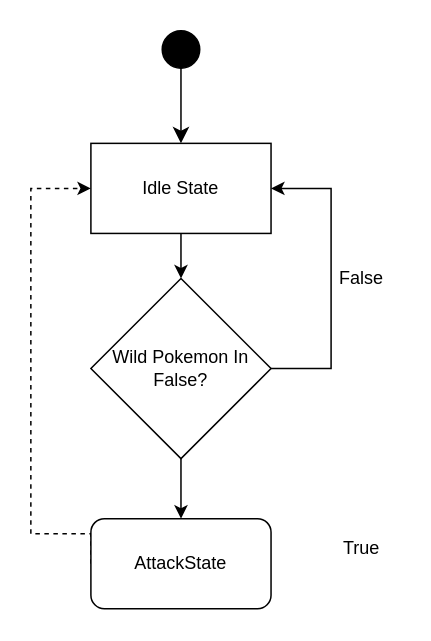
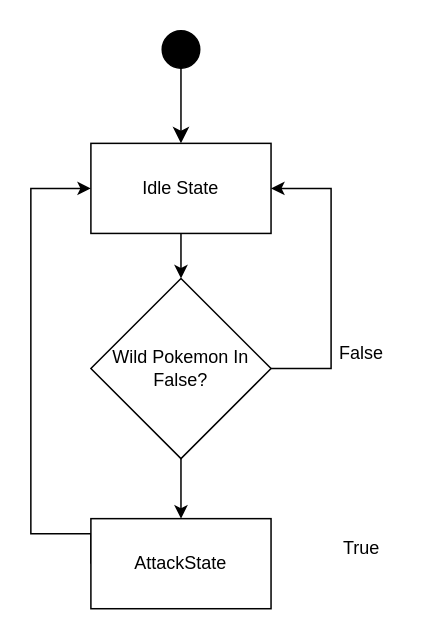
node "False": moved (361, 278) -> (361, 353)
edge "AttackState" -> "Idle State": style dashed -> solid
node "AttackState": shape rounded rectangle -> rectangle
